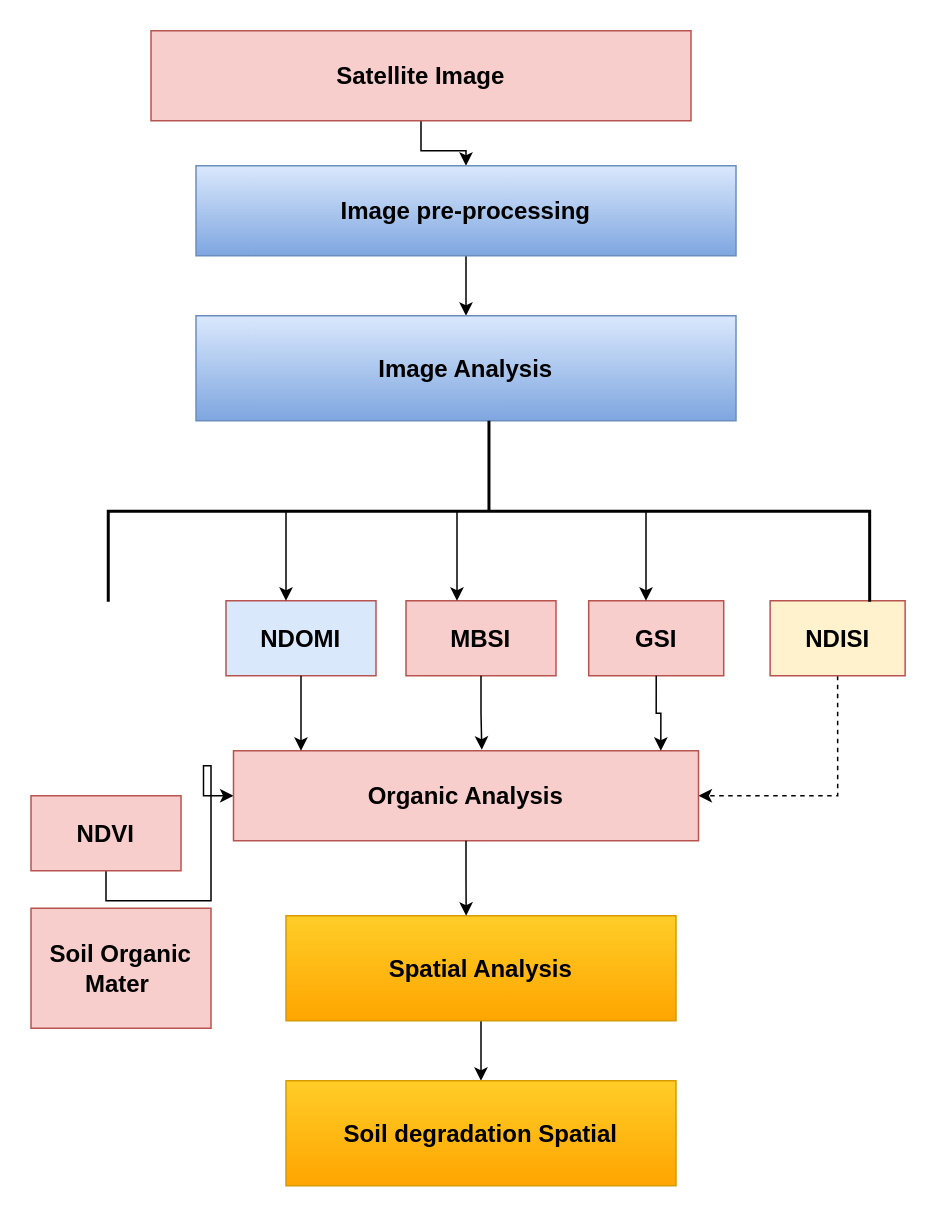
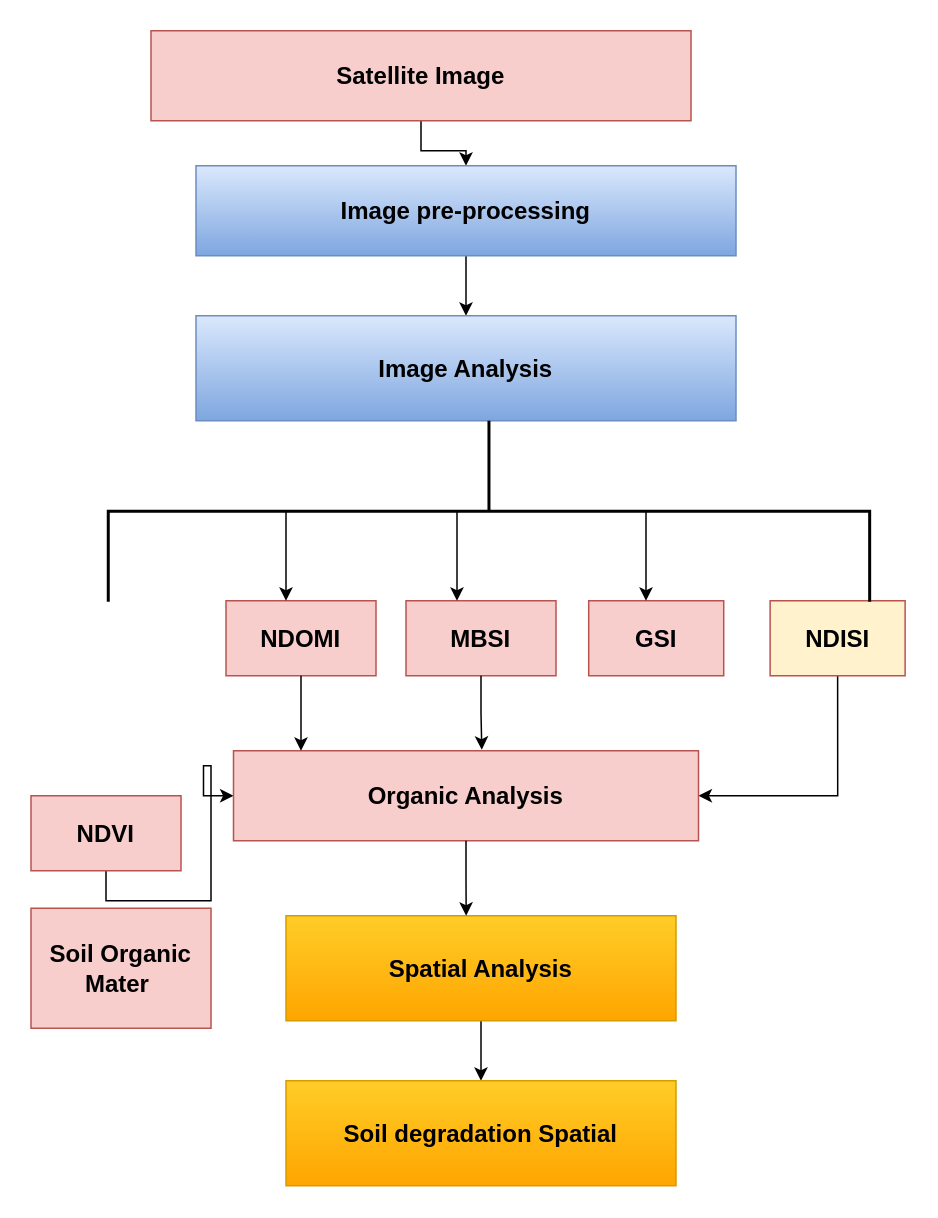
node "NDOMI": fillcolor #dae8fc -> #f8cecc
edge "GSI" -> "Organic Analysis": removed
edge "NDISI" -> "Organic Analysis": style dashed -> solid
